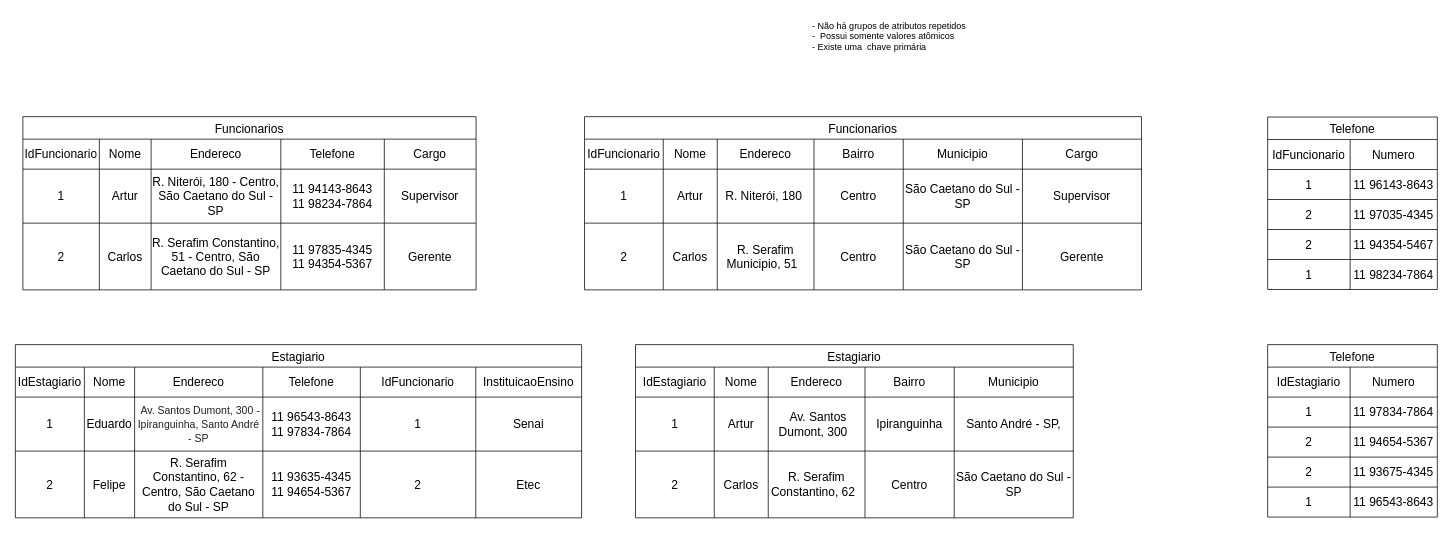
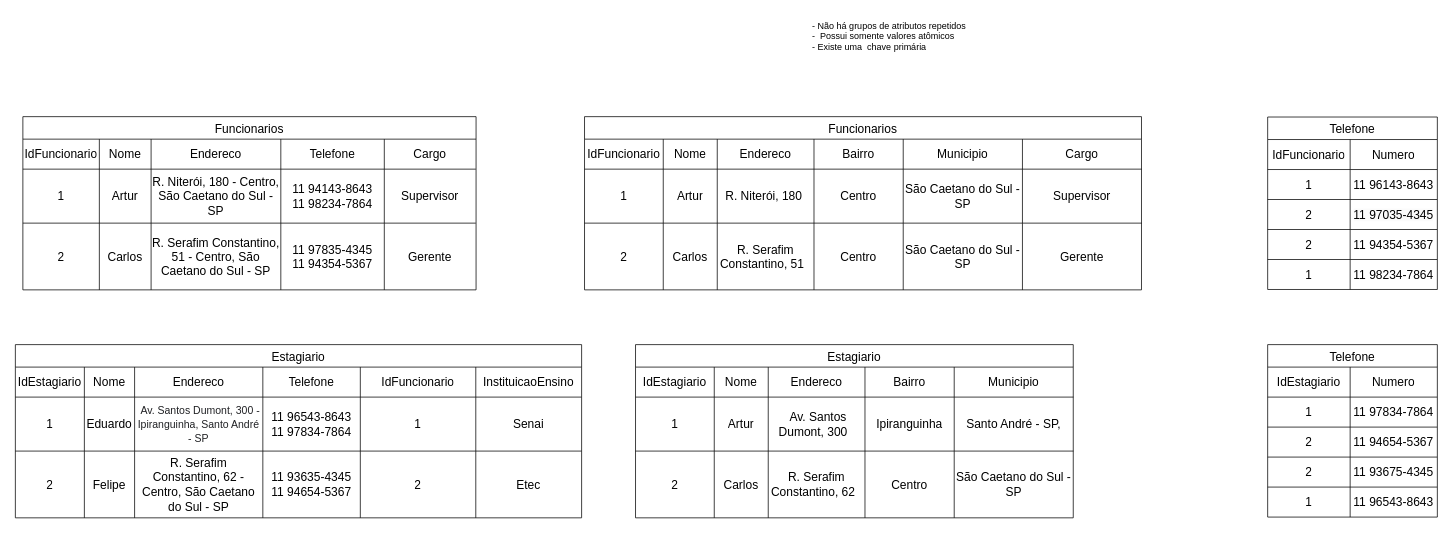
node "11 94354-5467": label "11 94354-5467" -> "11 94354-5367"
node "R. Serafim Municipio, 51": label "R. Serafim Municipio, 51" -> "R. Serafim Constantino, 51"
